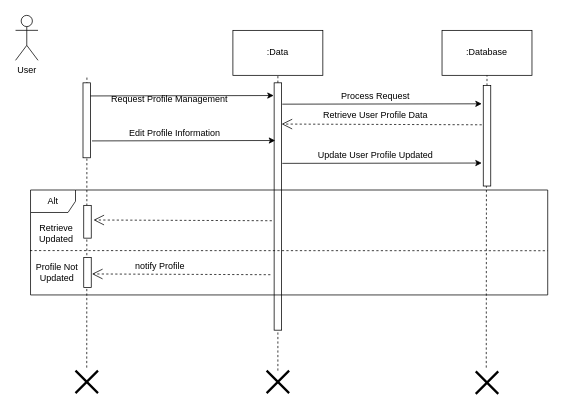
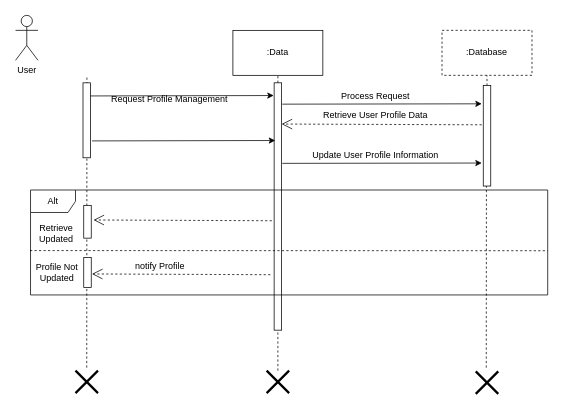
node ":Database": style solid -> dashed
node "Edit Profile Information": removed
node "Update User Profile Updated": label "Update User Profile Updated" -> "Update User Profile Information"
